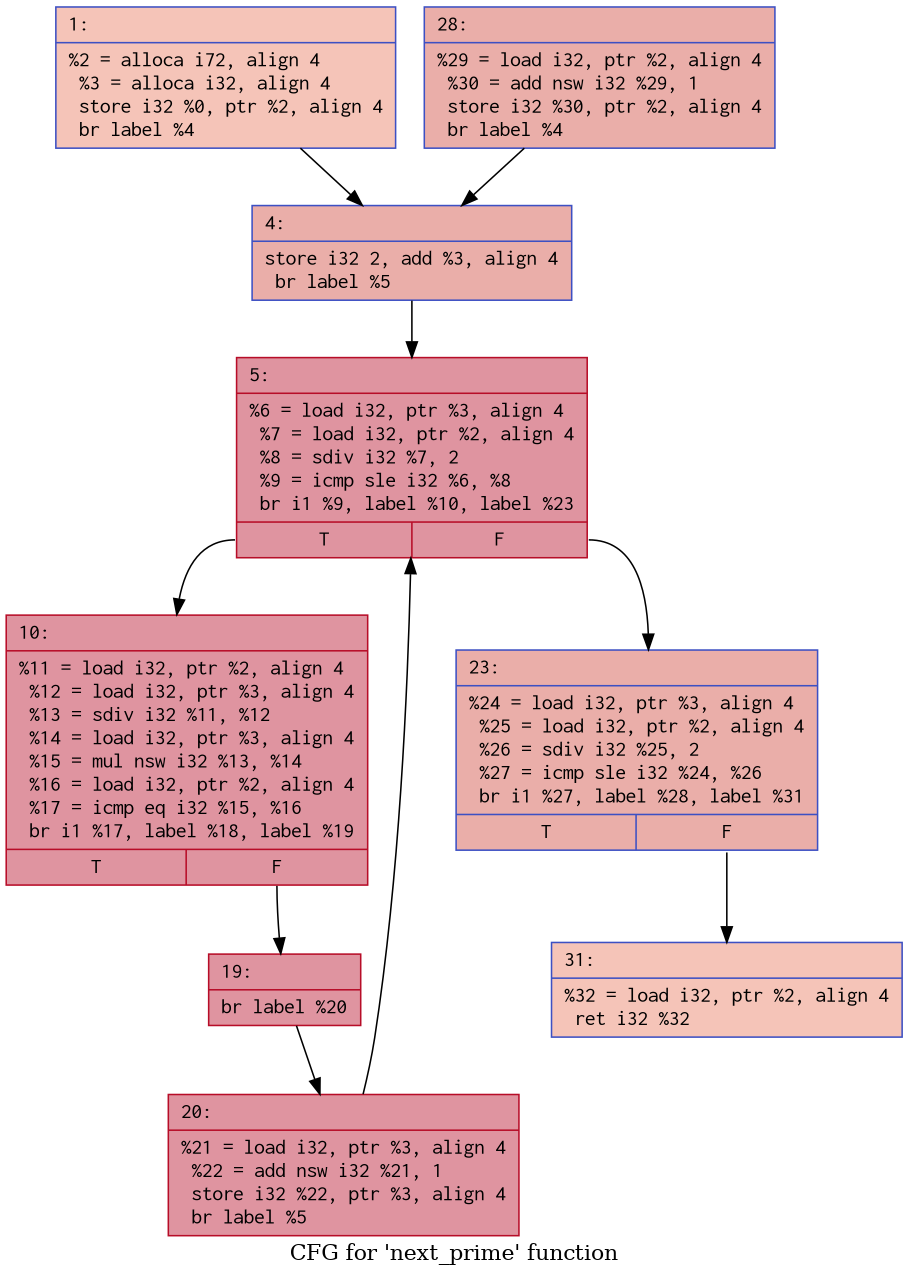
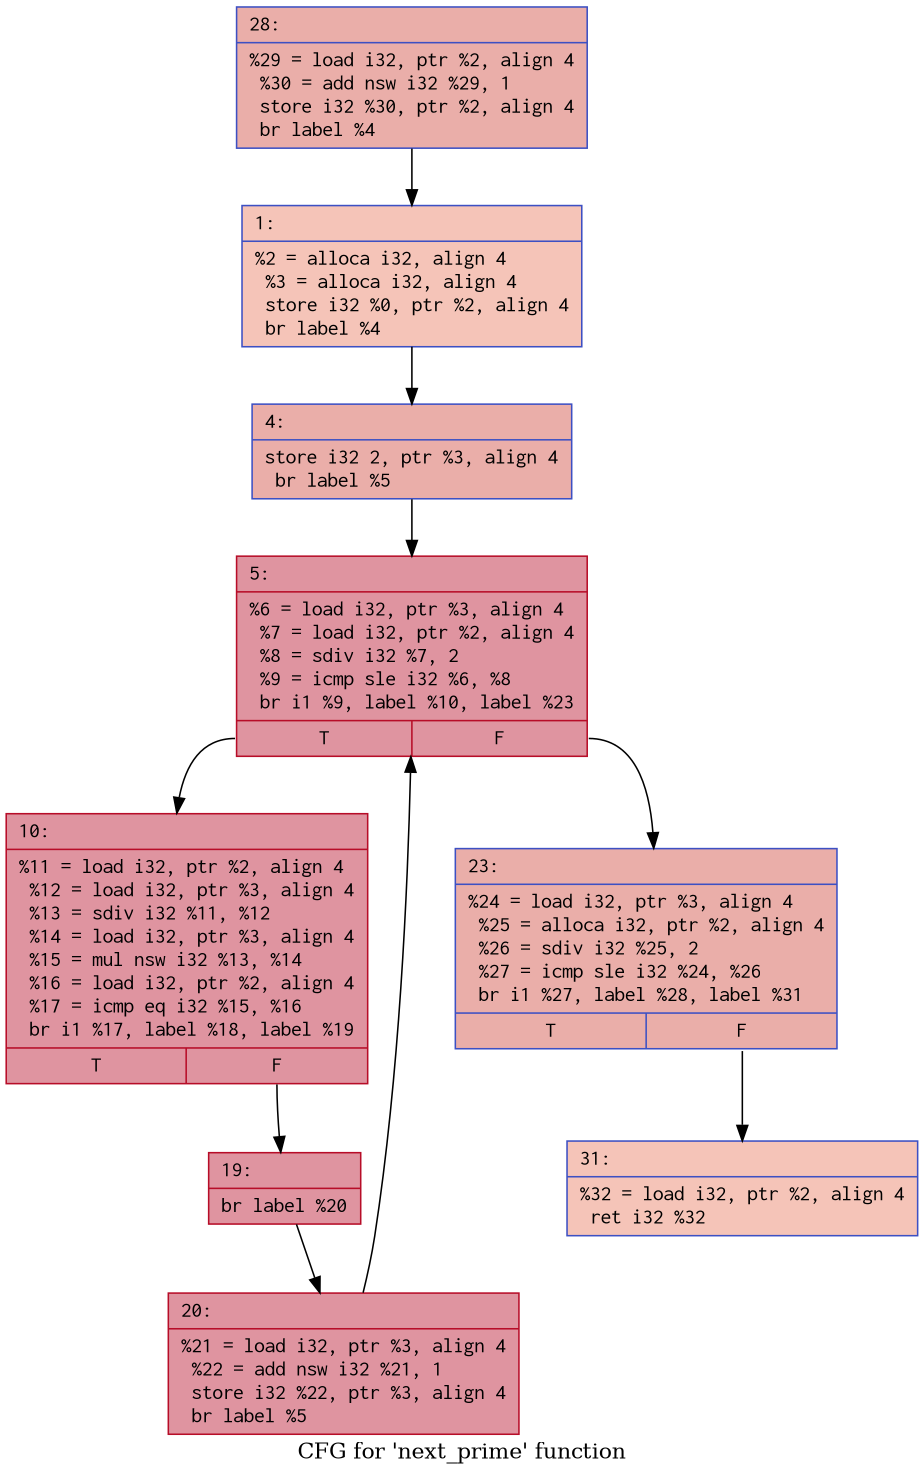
node "1:": text "%2 = alloca i72, align 4" -> "%2 = alloca i32, align 4"
edge "28:" -> "4:": now "28:" -> "1:"
node "4:": text "store i32 2, add %3, align 4" -> "store i32 2, ptr %3, align 4"
node "23:": text "%25 = load i32, ptr %2, align 4" -> "%25 = alloca i32, ptr %2, align 4"
